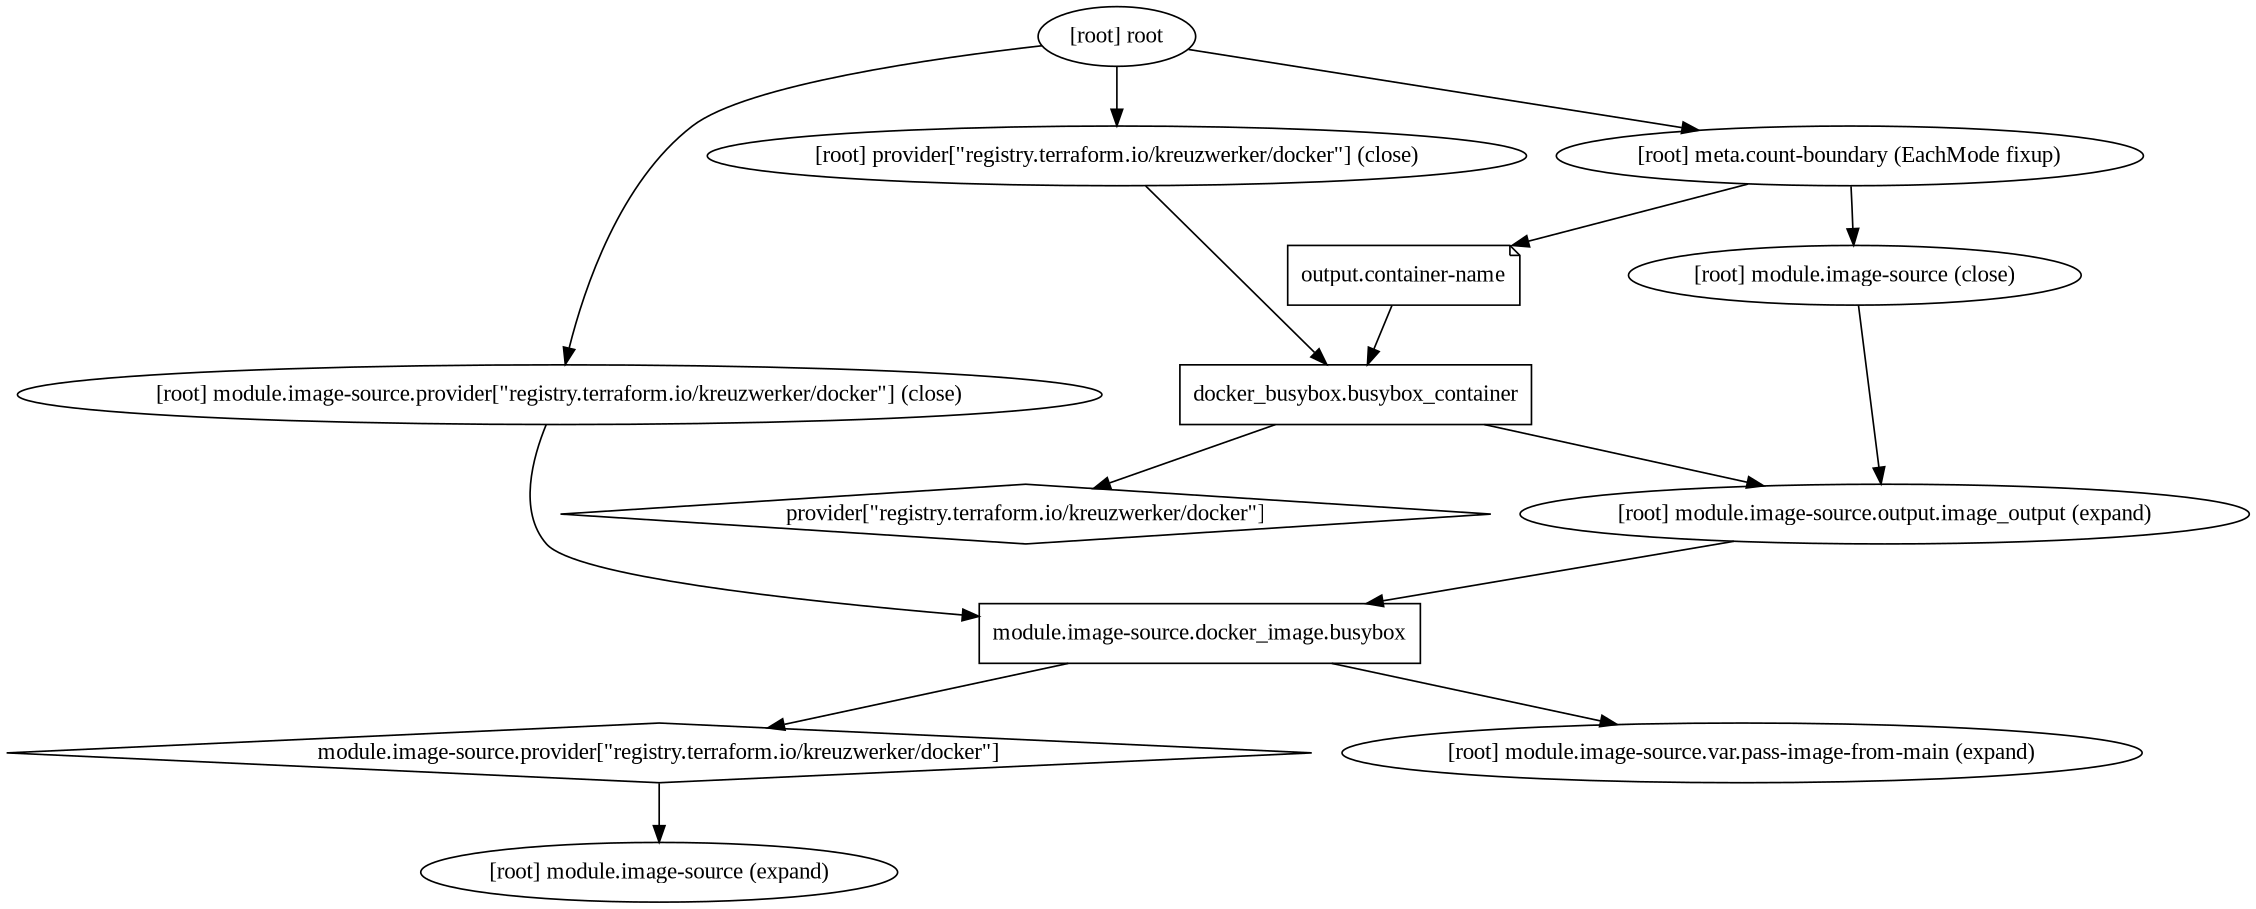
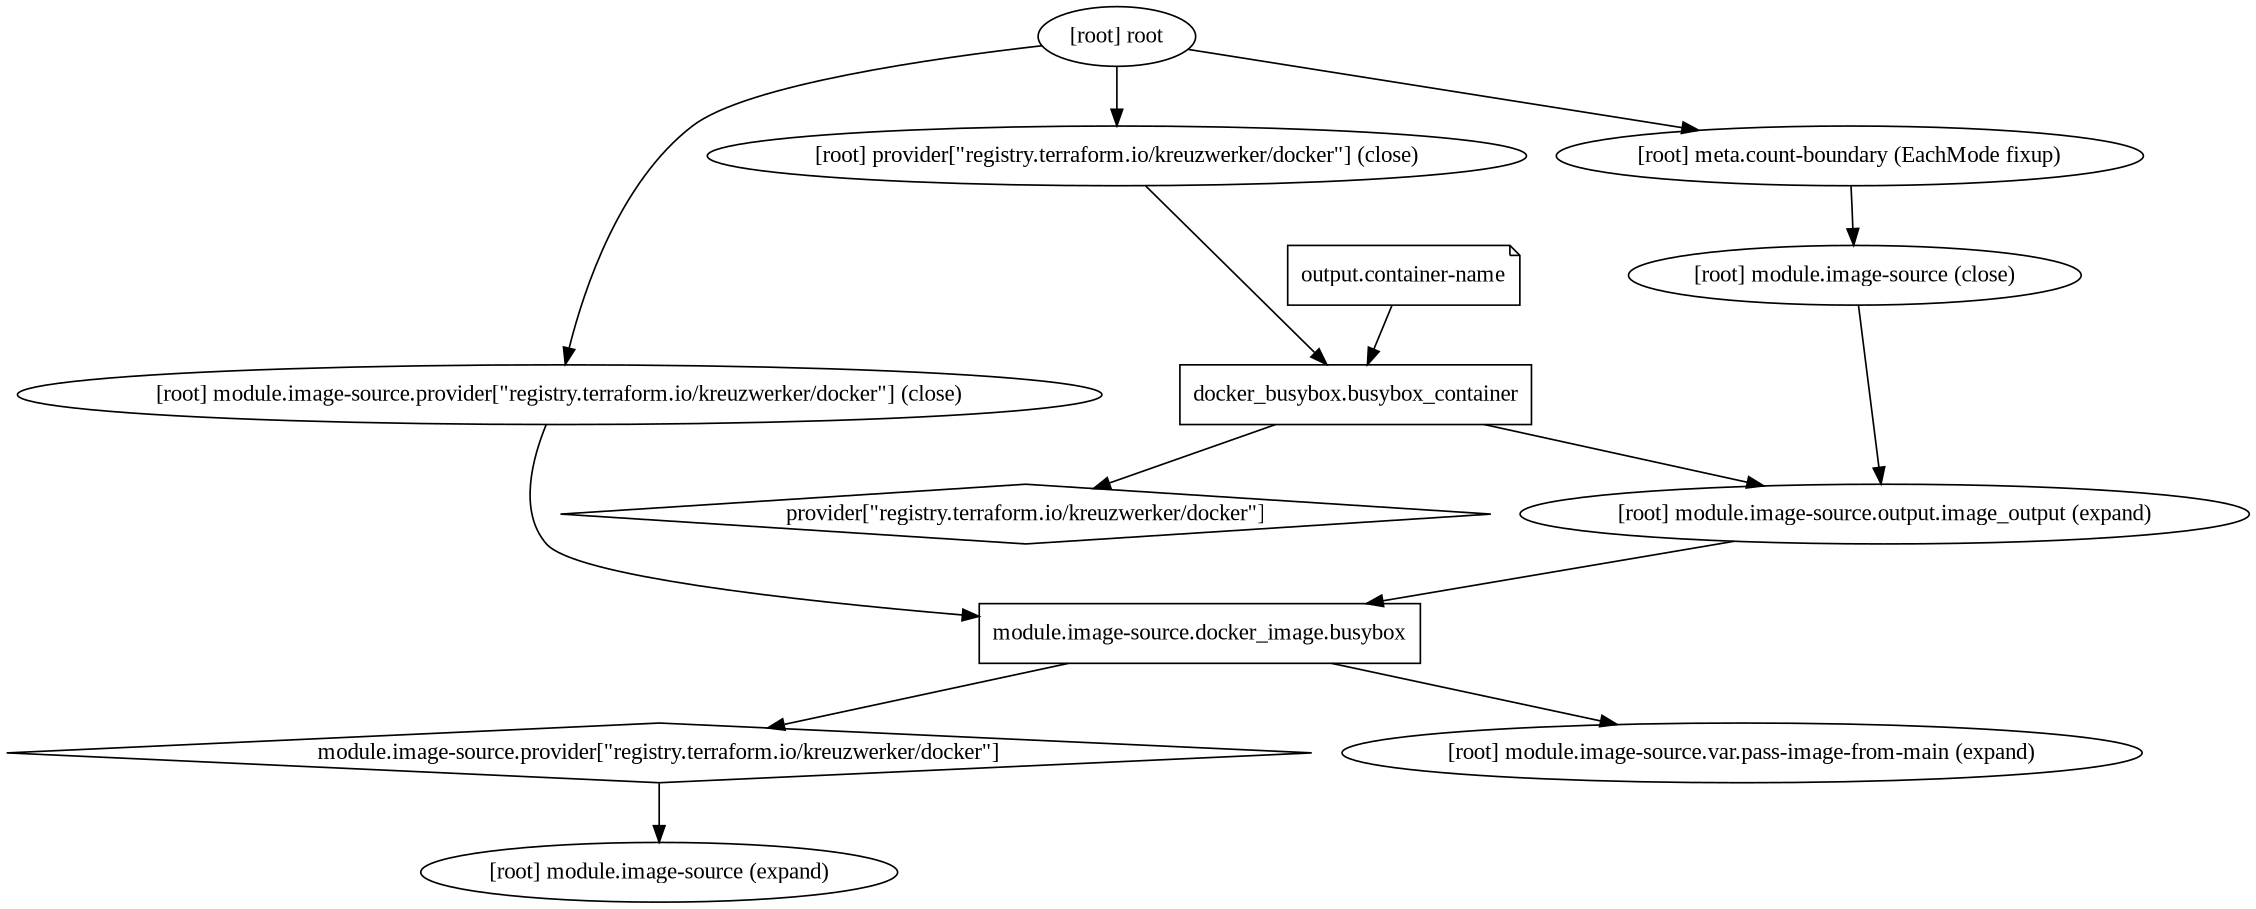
edge "[root] meta.count-boundary (EachMode fixup)" -> "output.container-name": removed
